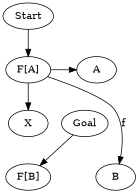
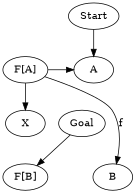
edge "Start" -> "F[A]": now "Start" -> "A"
